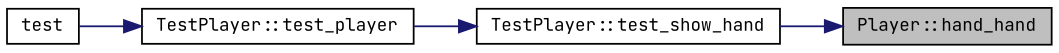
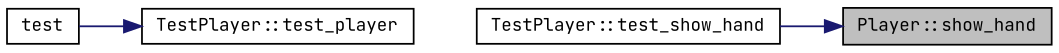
edge "TestPlayer::test_player" -> "TestPlayer::test_show_hand": removed
node "Player::hand_hand": label "Player::hand_hand" -> "Player::show_hand"
